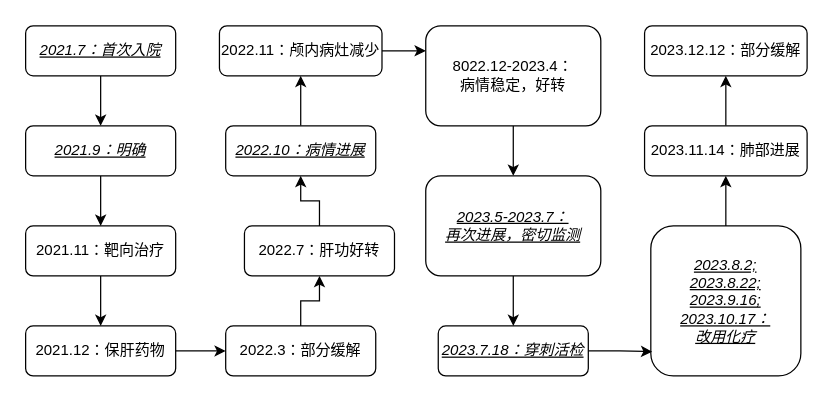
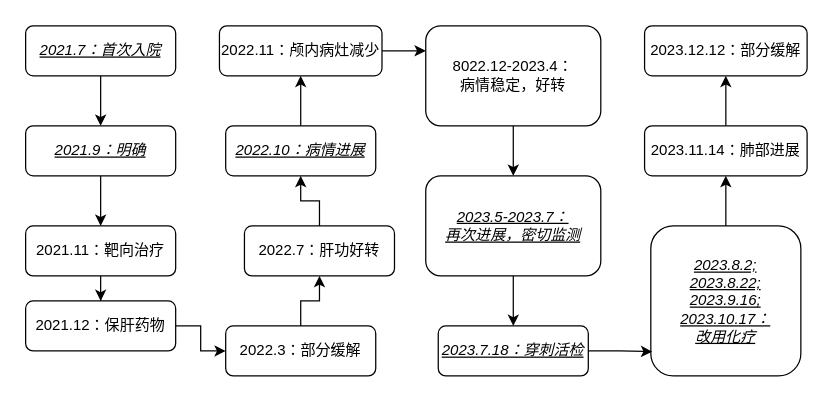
node "2021.12：保肝药物": moved (101, 351) -> (101, 326)
